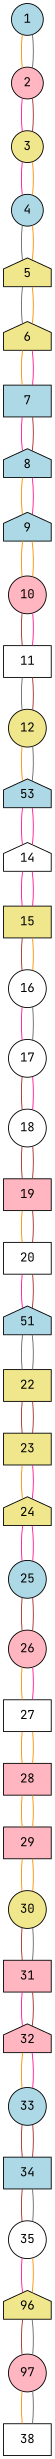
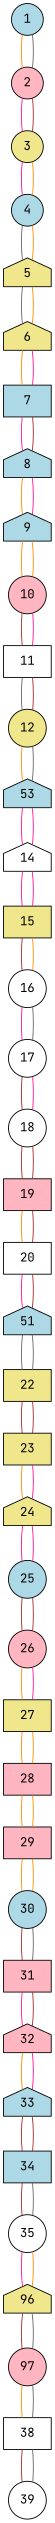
node "27": fillcolor white -> khaki
node "30": fillcolor khaki -> lightblue
node "33": shape circle -> house
node "39": added
